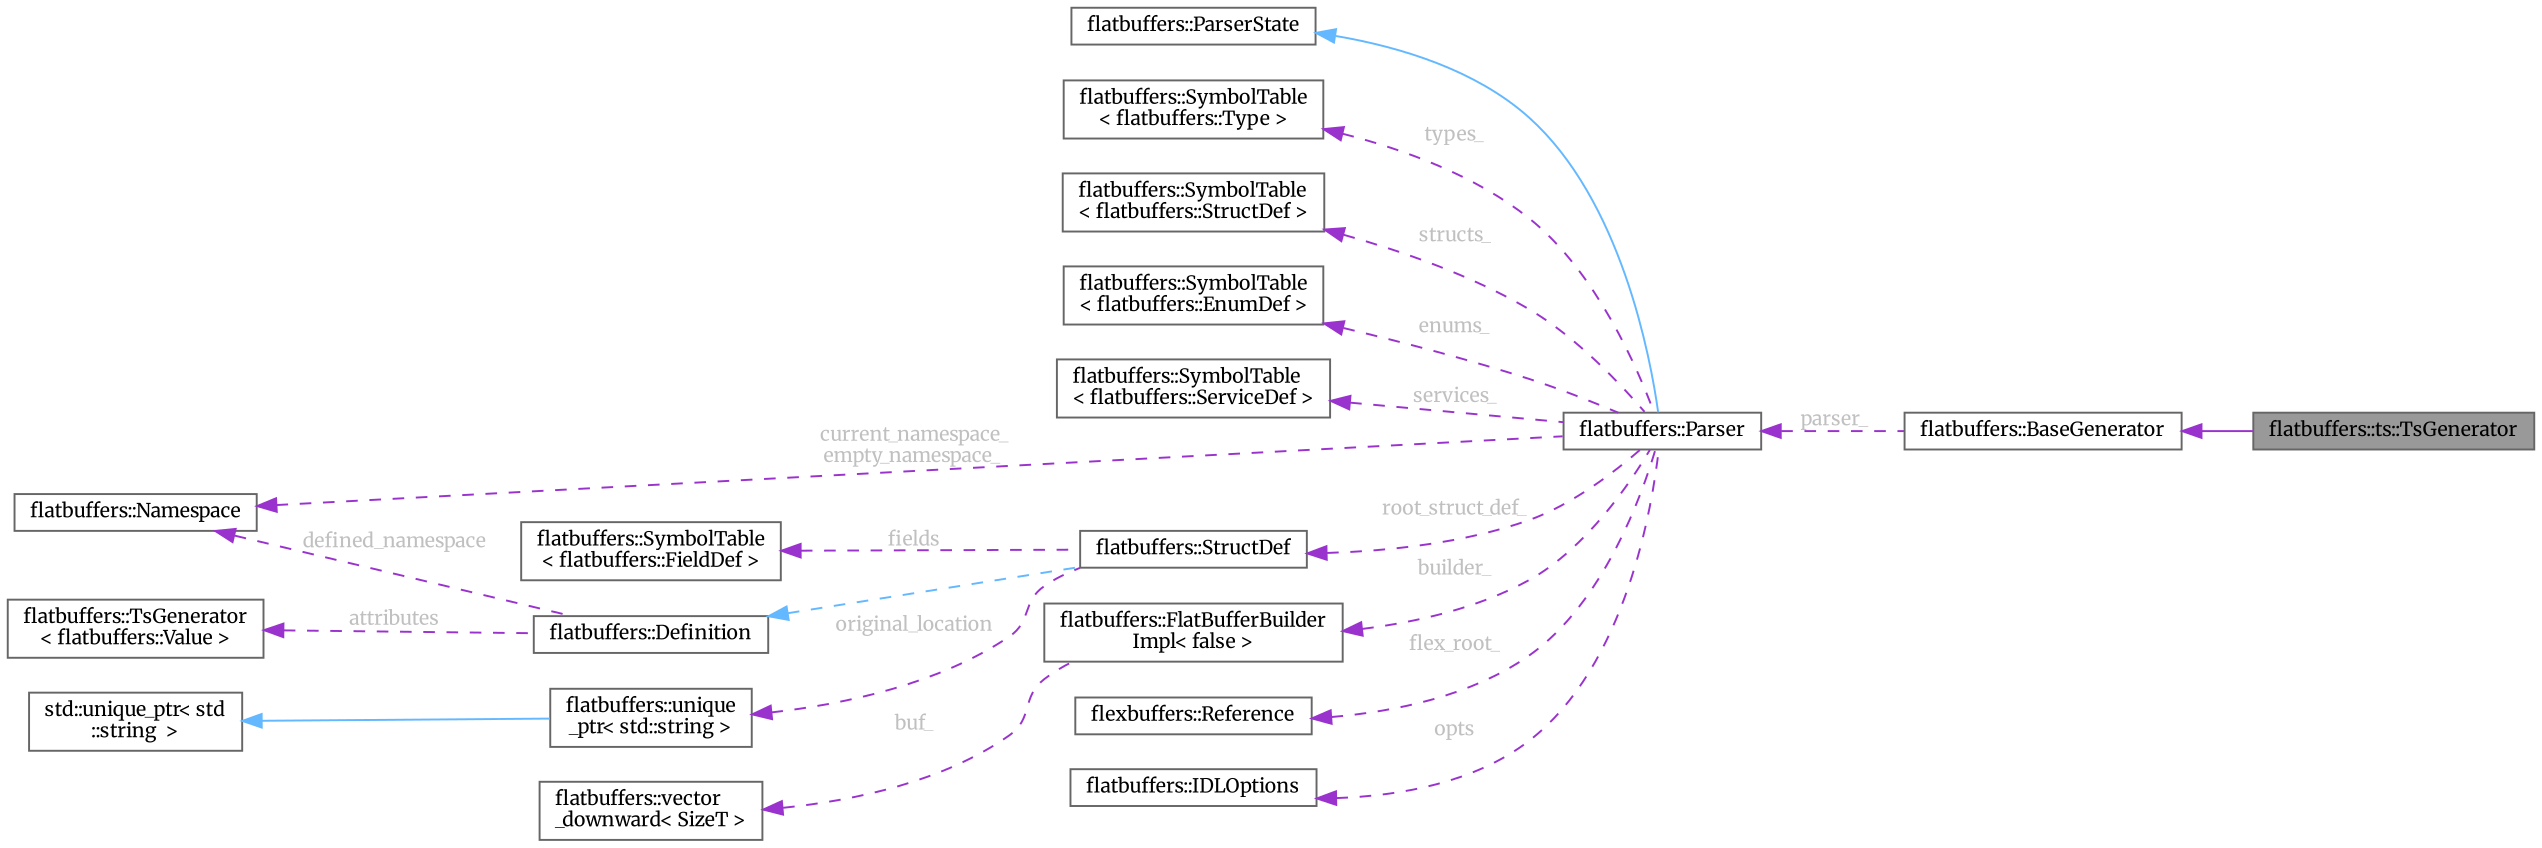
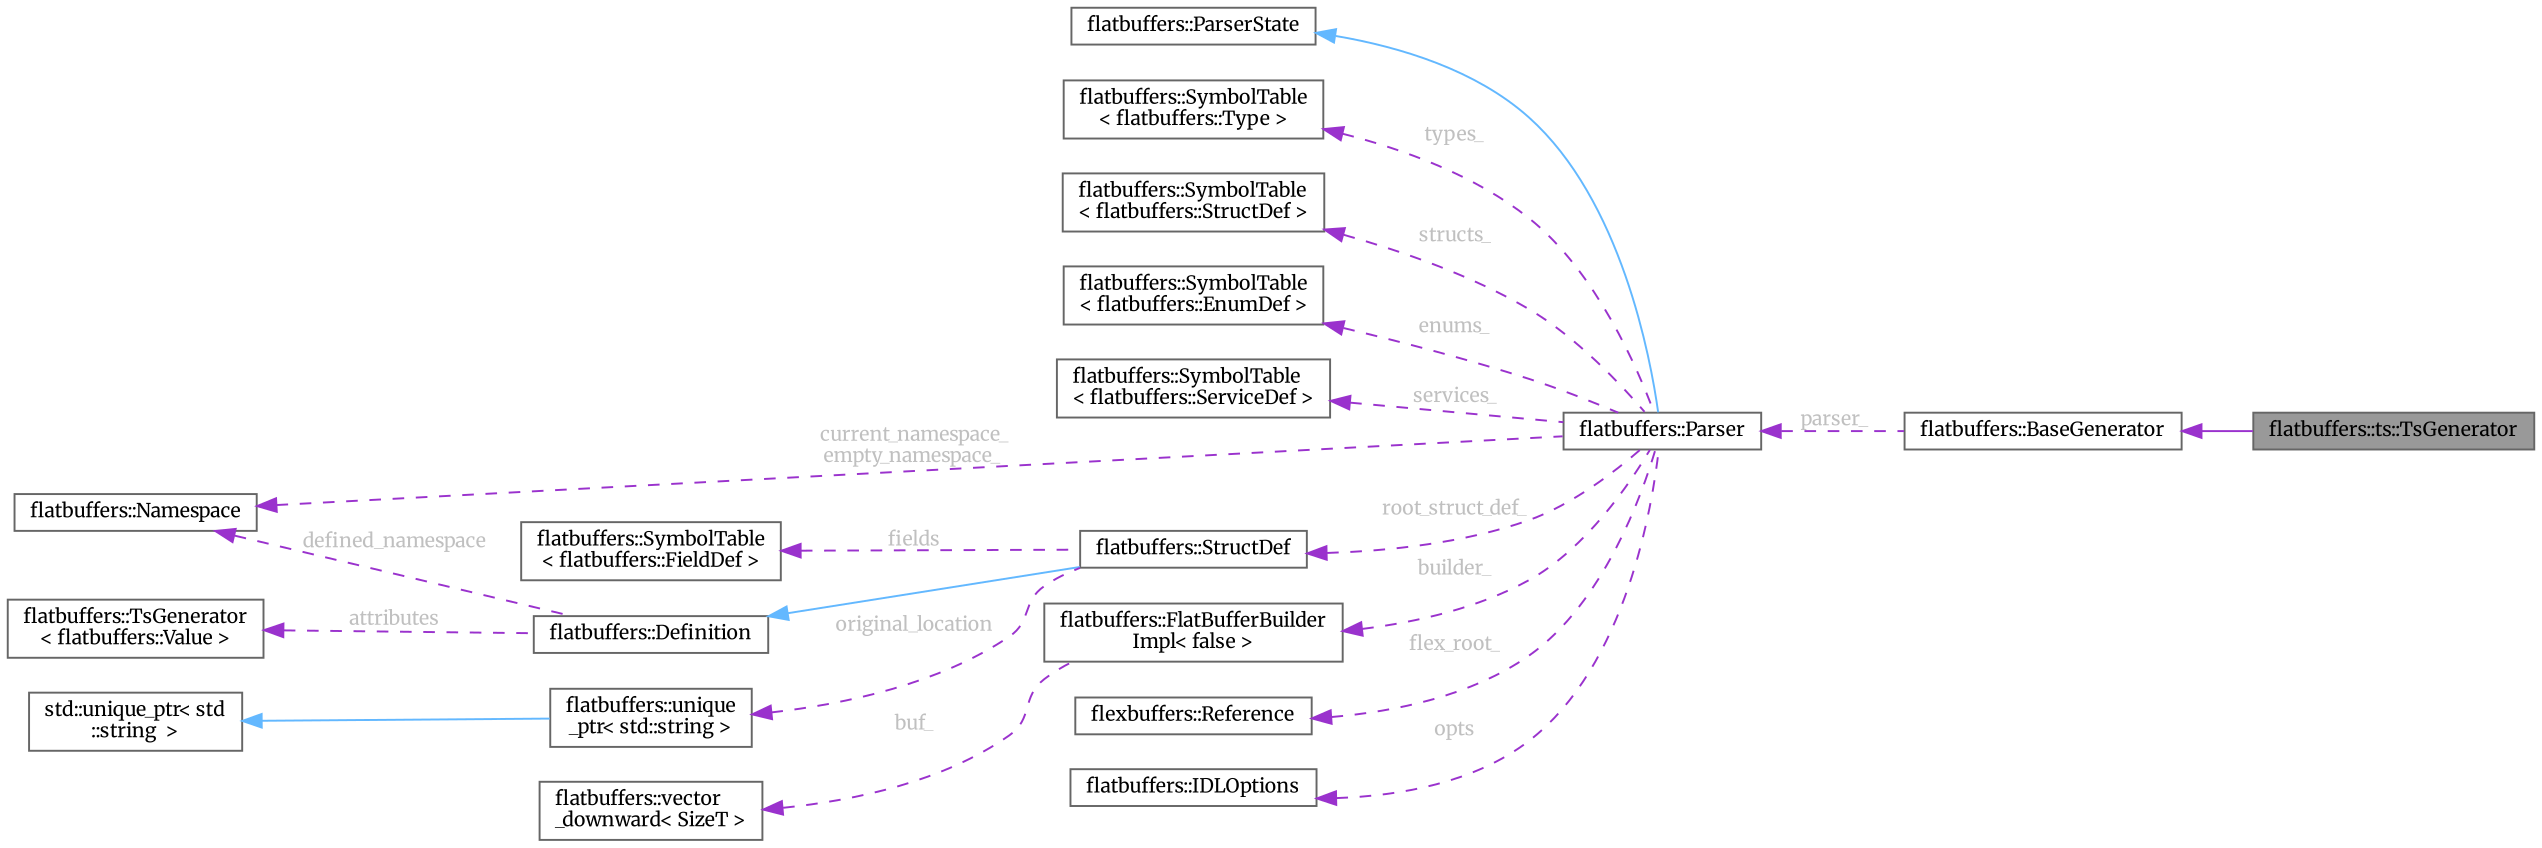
edge "flatbuffers::StructDef" -> "flatbuffers::Definition": style dashed -> solid
